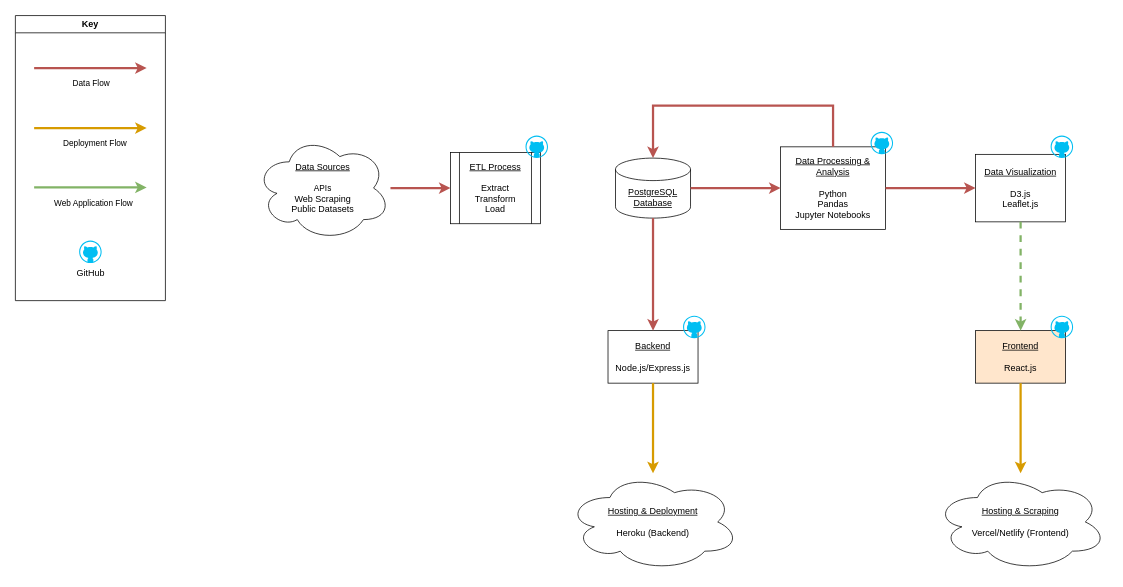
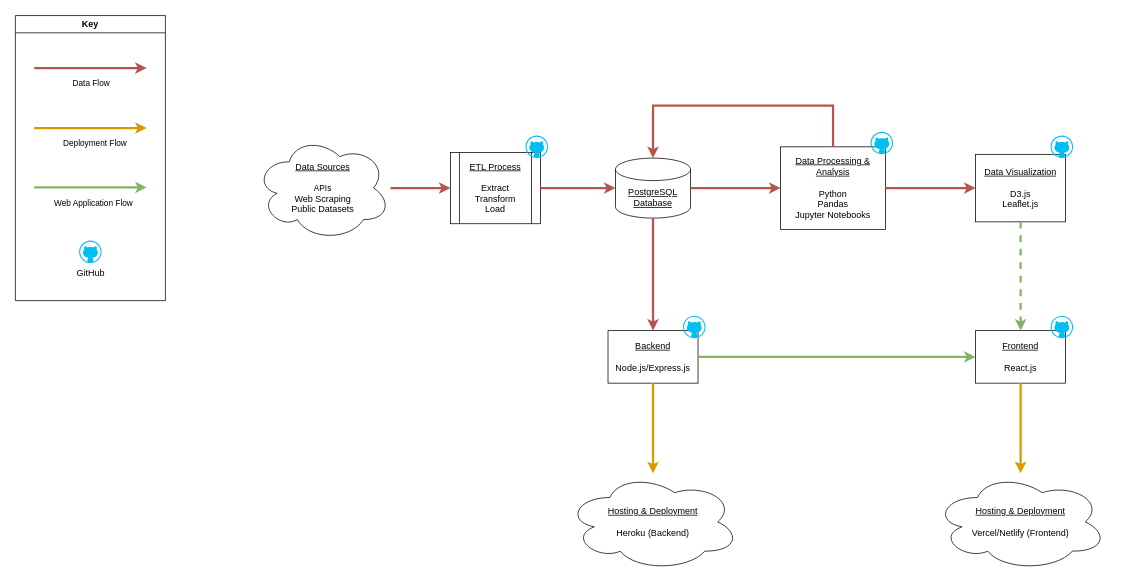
edge "ETL Process Extract Transform Load" -> "PostgreSQL Database": added
edge "Backend Node.js/Express.js" -> "Frontend React.js": added
node "Frontend React.js": fillcolor #ffe6cc -> #ffffff
node "Hosting & Scraping Vercel/Netlify (Frontend)": label "Hosting & Scraping Vercel/Netlify (Frontend)" -> "Hosting & Deployment Vercel/Netlify (Frontend)"
